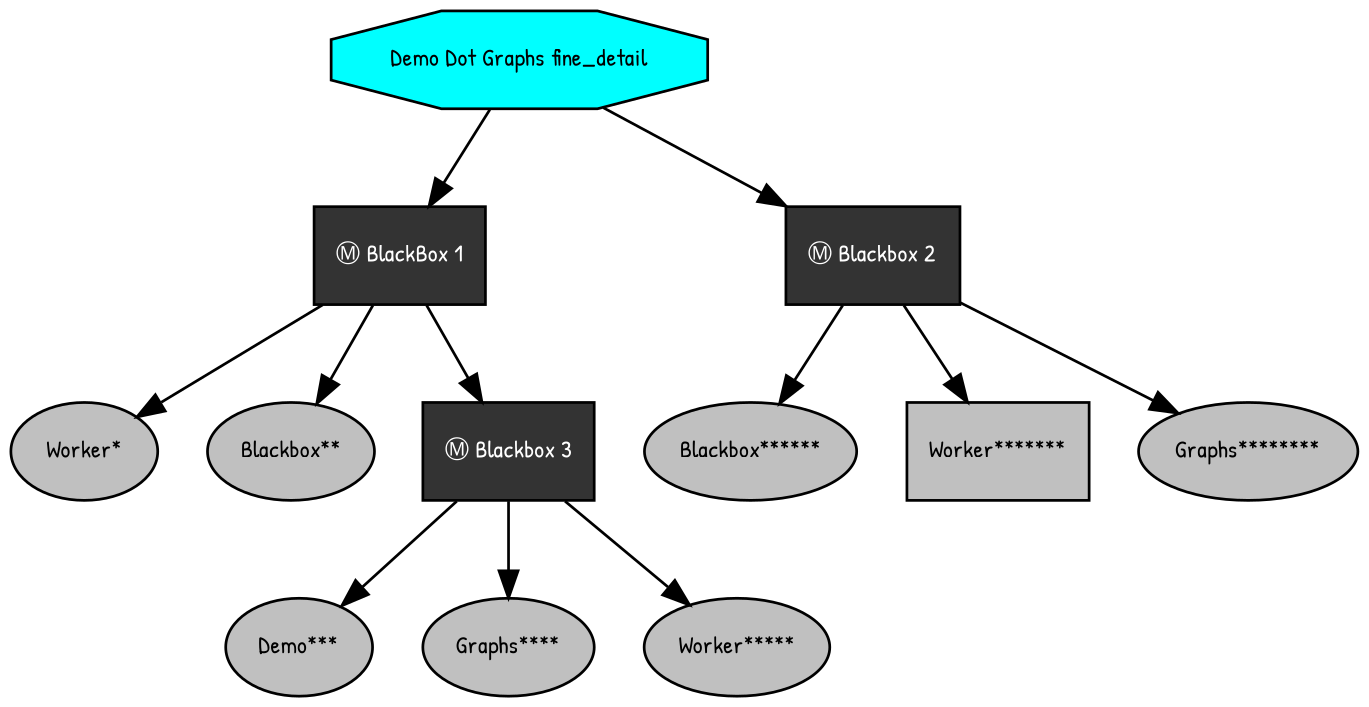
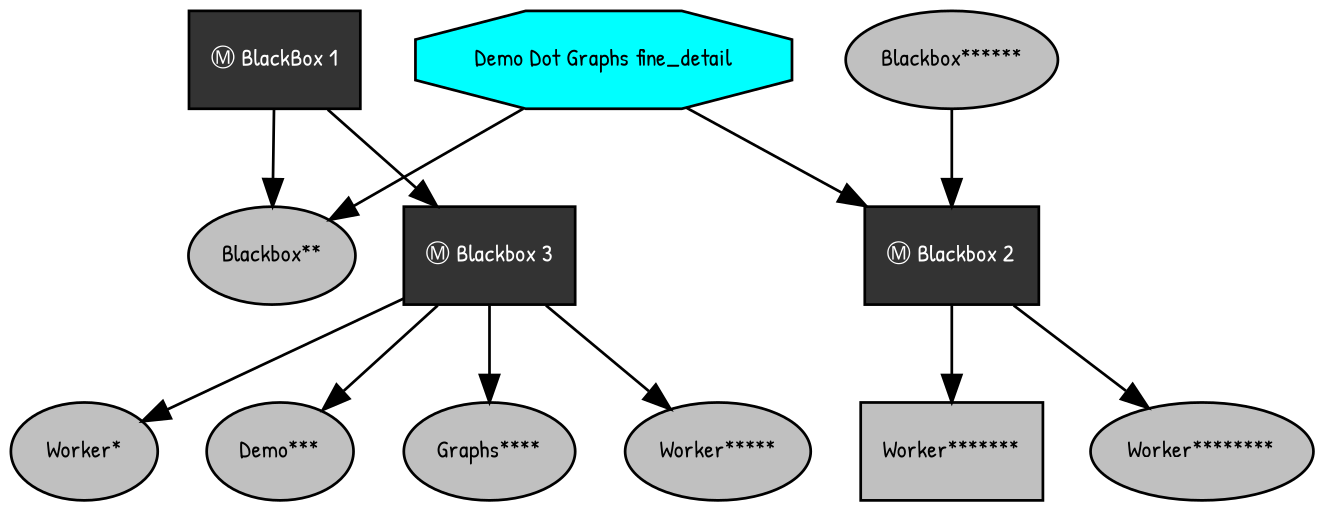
edge "Demo Dot Graphs fine_detail" -> "Ⓜ BlackBox 1": now "Demo Dot Graphs fine_detail" -> "Blackbox**"
edge "Ⓜ Blackbox 2" -> "Blackbox******": reversed
edge "Ⓜ BlackBox 1" -> "Worker*": now "Ⓜ Blackbox 3" -> "Worker*"
node "Graphs********": label "Graphs********" -> "Worker********"
